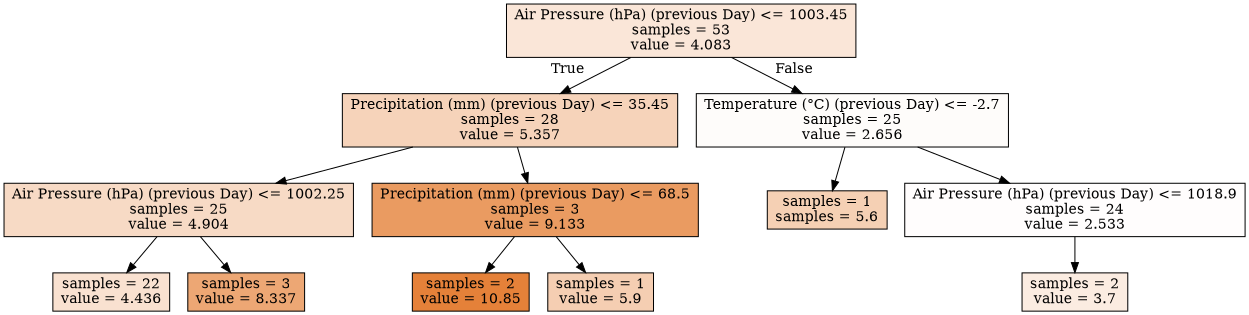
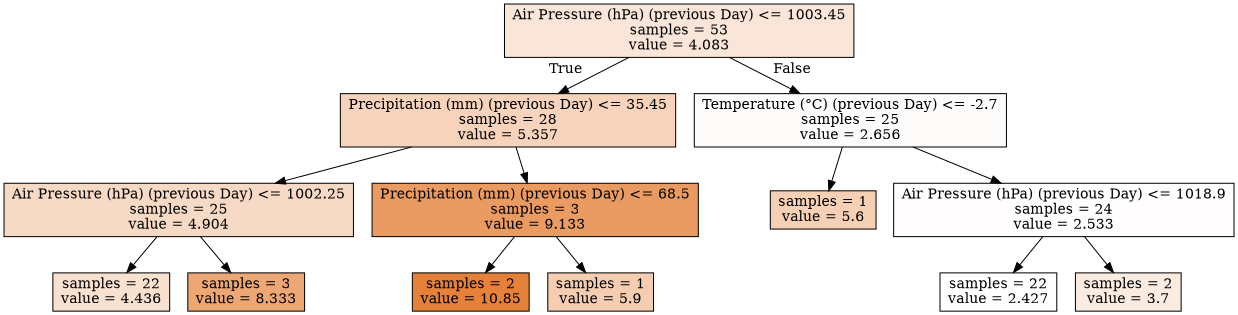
node "samples = 1 samples = 5.6": label "samples = 1 samples = 5.6" -> "samples = 1 value = 5.6"
node "samples = 3 value = 8.337": label "samples = 3 value = 8.337" -> "samples = 3 value = 8.333"
node "samples = 22 value = 2.427": added
